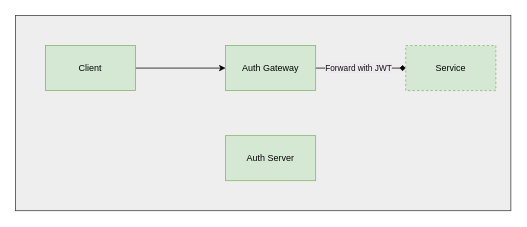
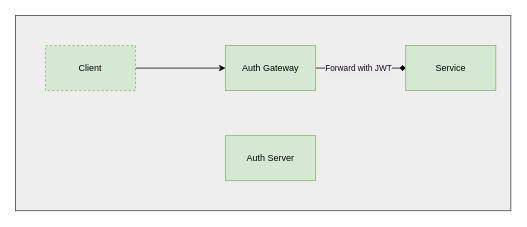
node "Client": style solid -> dashed
node "Service": style dashed -> solid
